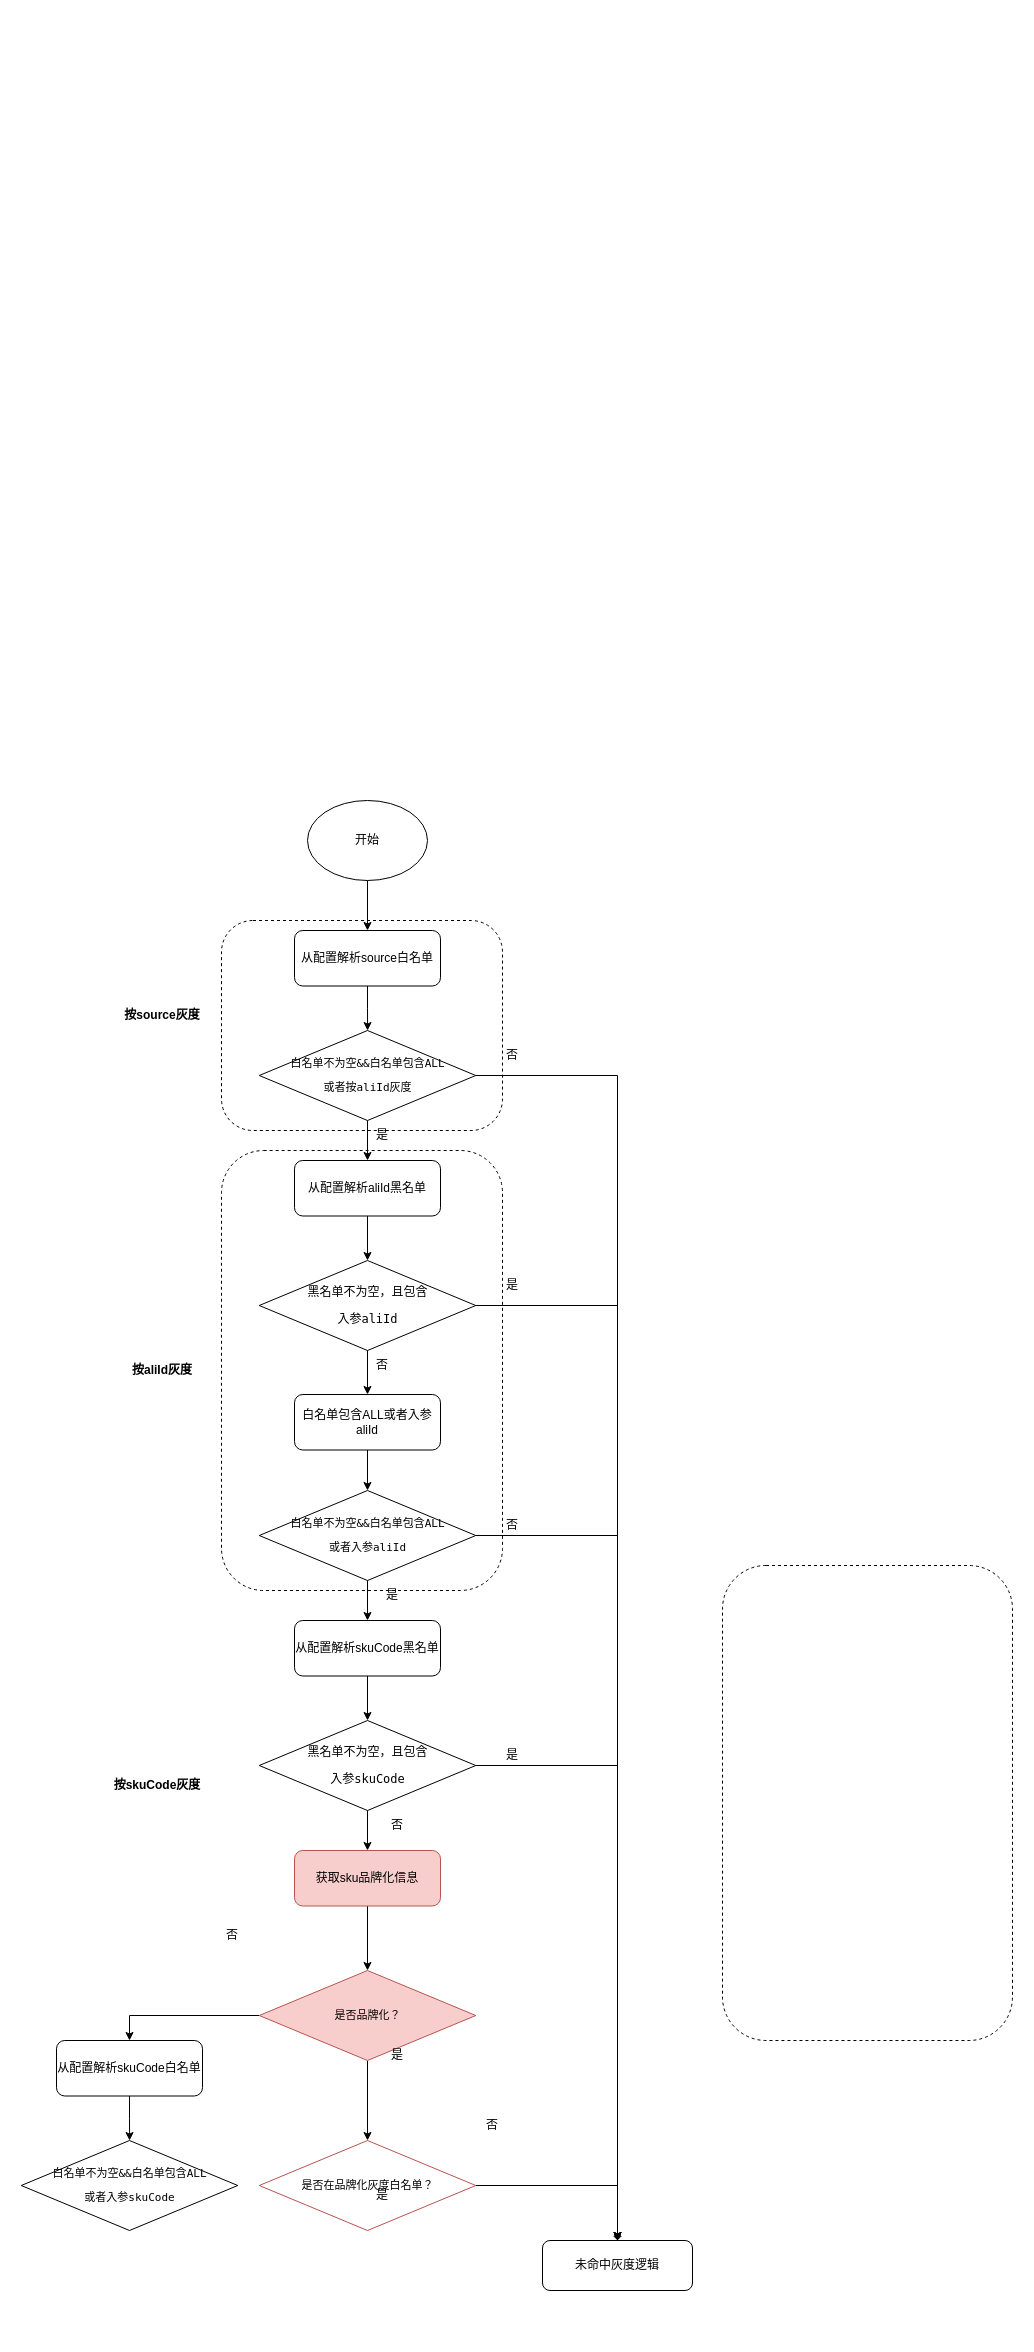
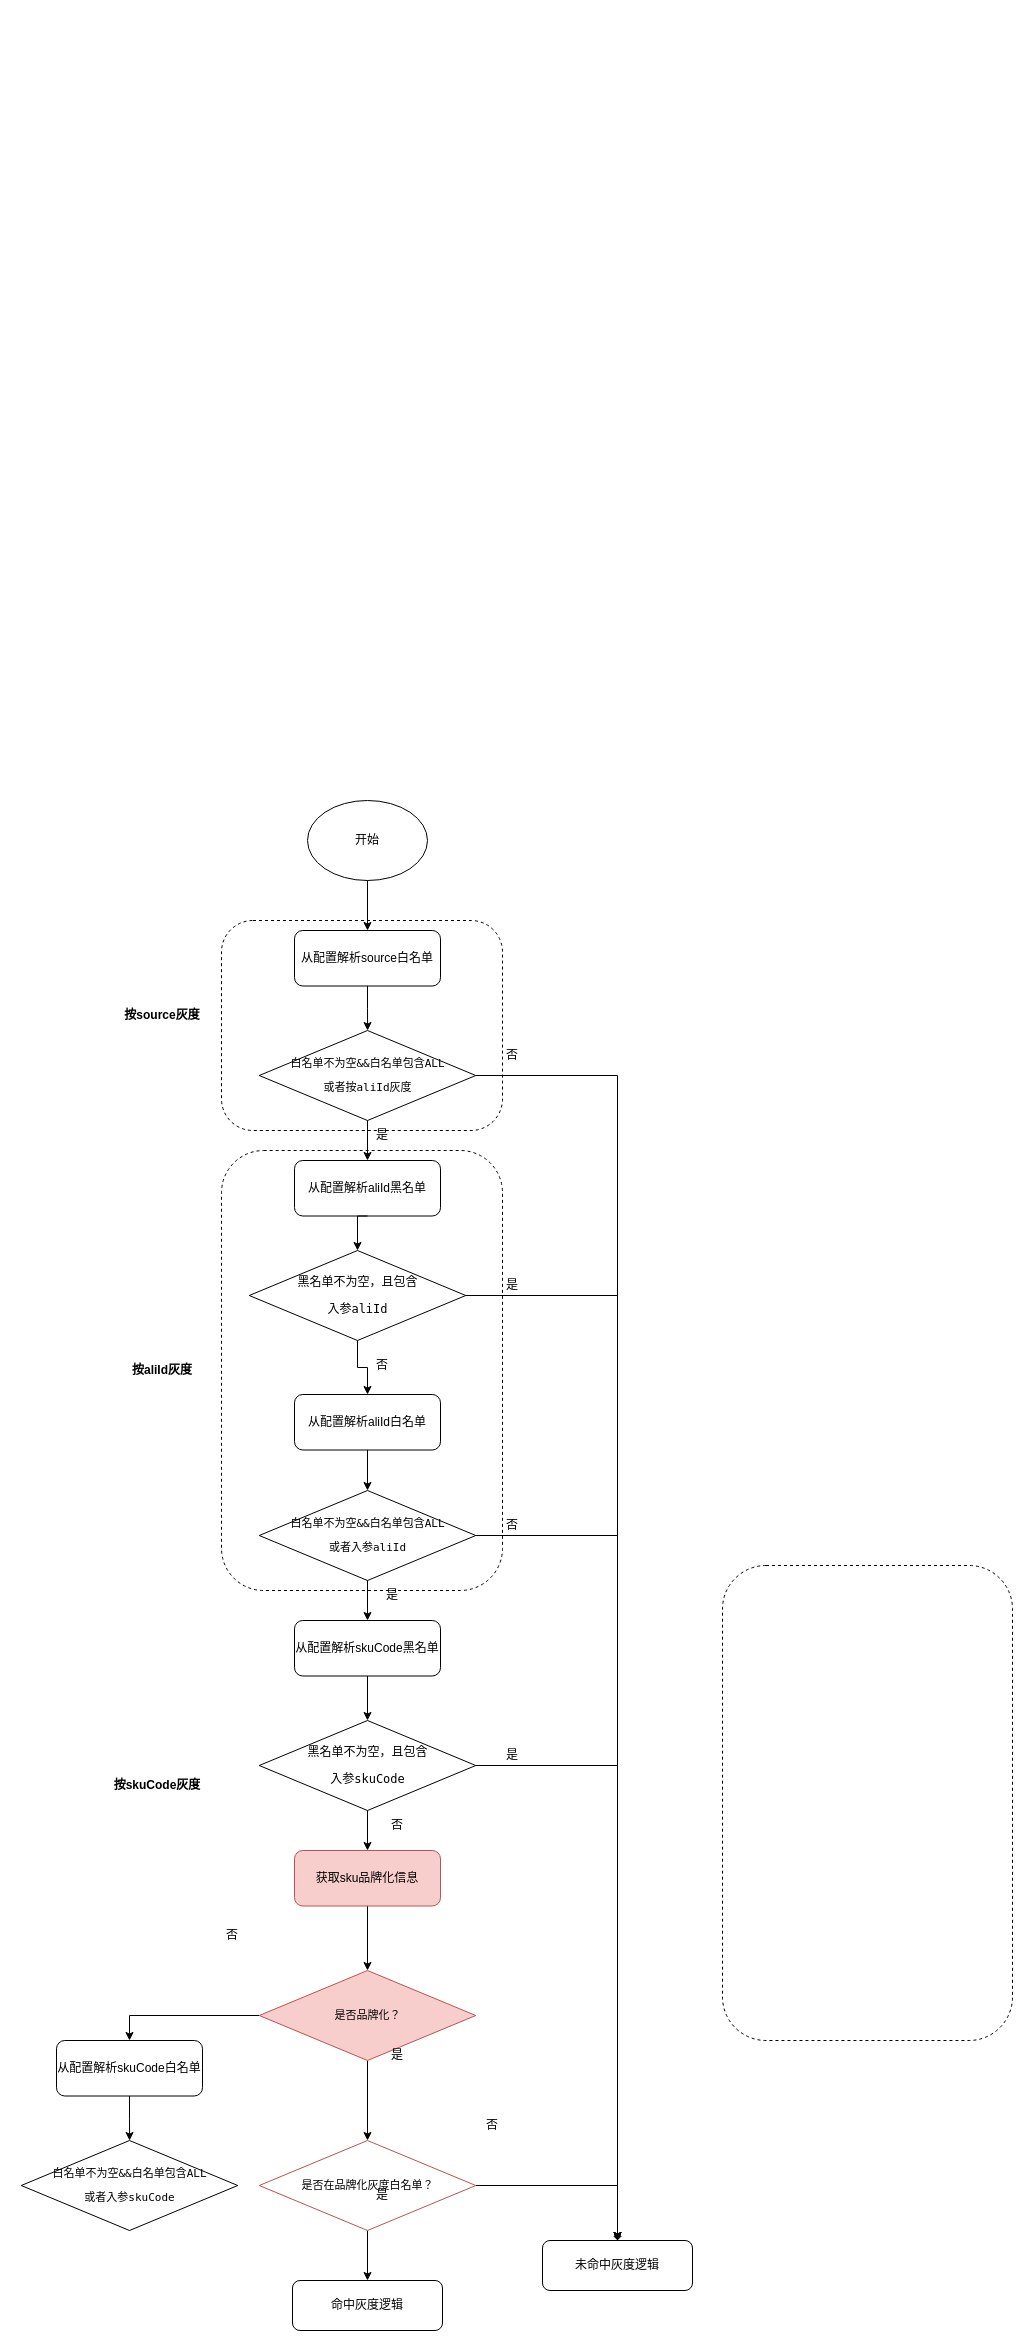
node "黑名单不为空，且包含入参aliId": moved (368, 1306) -> (358, 1296)
node "白名单包含ALL或者入参aliId": label "白名单包含ALL或者入参aliId" -> "从配置解析aliId白名单"
edge "是否在品牌化灰度白名单？" -> "命中灰度逻辑": added
node "命中灰度逻辑": added
